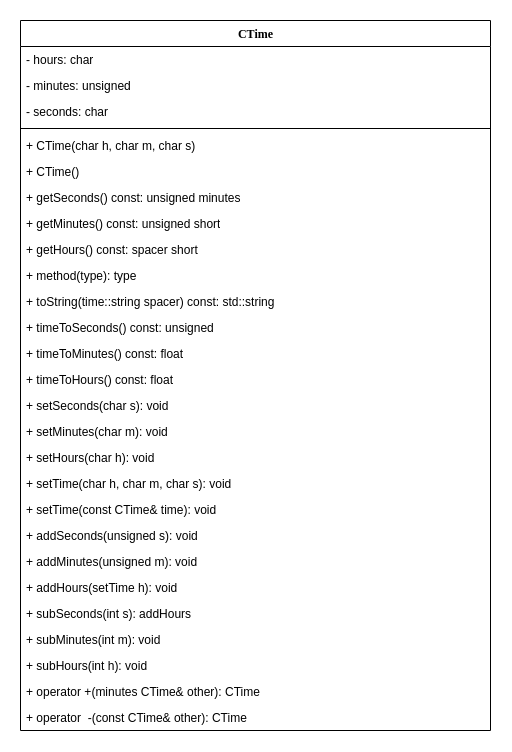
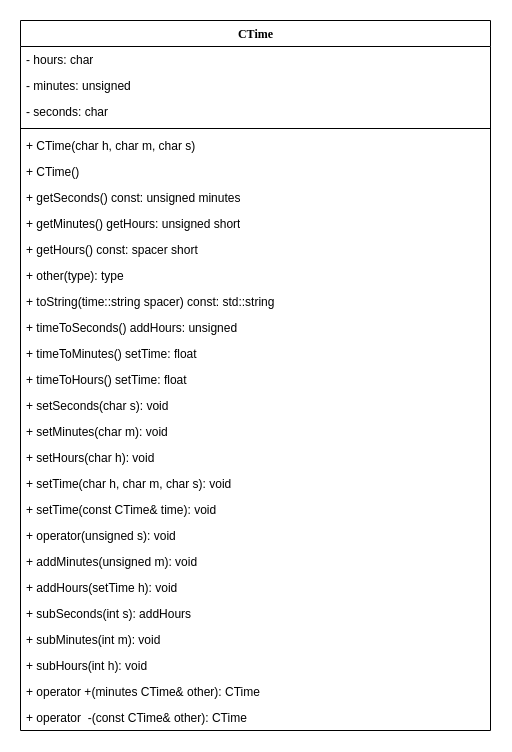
node "+ getMinutes() const: unsigned short": label "+ getMinutes() const: unsigned short" -> "+ getMinutes() getHours: unsigned short"
node "+ method(type): type": label "+ method(type): type" -> "+ other(type): type"
node "+ timeToSeconds() const: unsigned": label "+ timeToSeconds() const: unsigned" -> "+ timeToSeconds() addHours: unsigned"
node "+ timeToMinutes() const: float": label "+ timeToMinutes() const: float" -> "+ timeToMinutes() setTime: float"
node "+ timeToHours() const: float": label "+ timeToHours() const: float" -> "+ timeToHours() setTime: float"
node "+ addSeconds(unsigned s): void": label "+ addSeconds(unsigned s): void" -> "+ operator(unsigned s): void"
